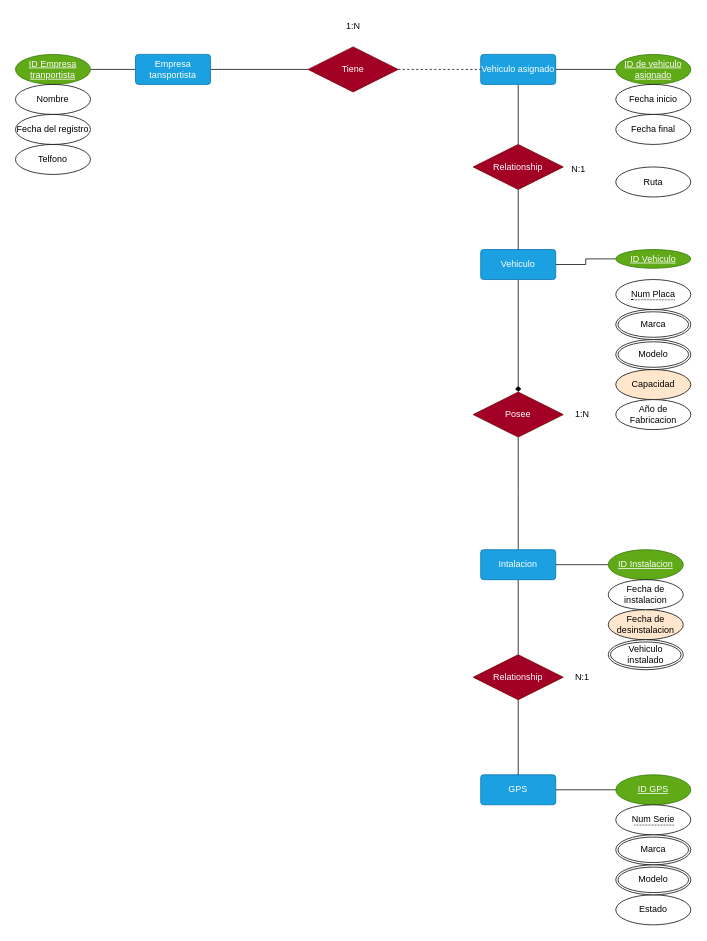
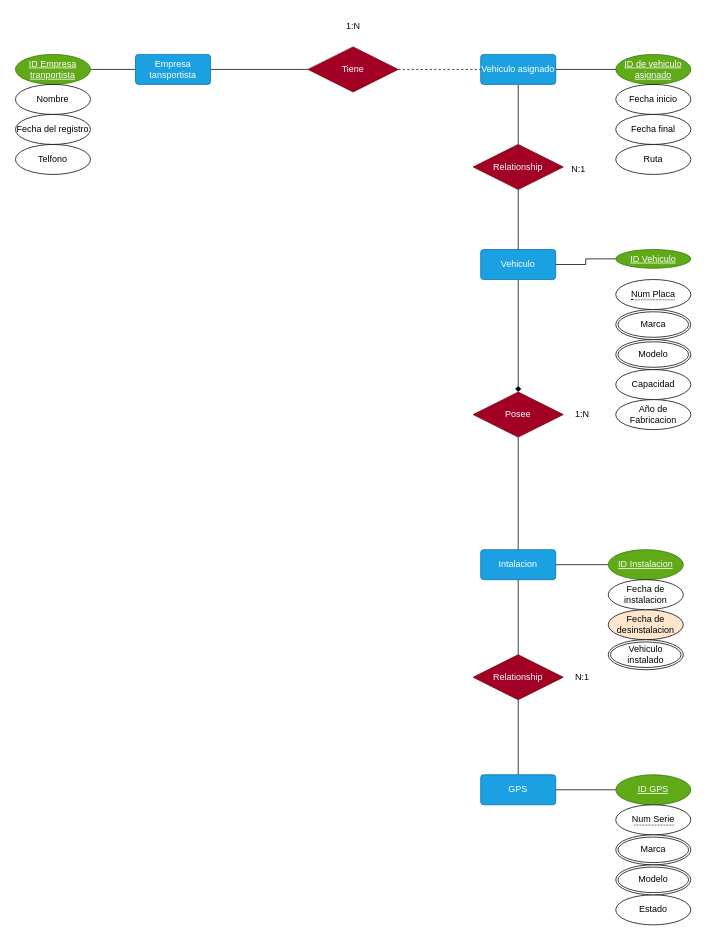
node "Ruta": moved (653, 182) -> (653, 159)
node "Capacidad": fillcolor #ffe6cc -> #ffffff
